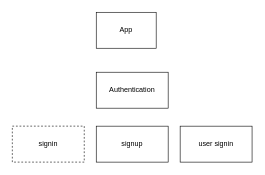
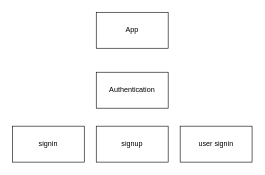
node "App": size 60x36 -> 72x36
node "signin": style dashed -> solid
